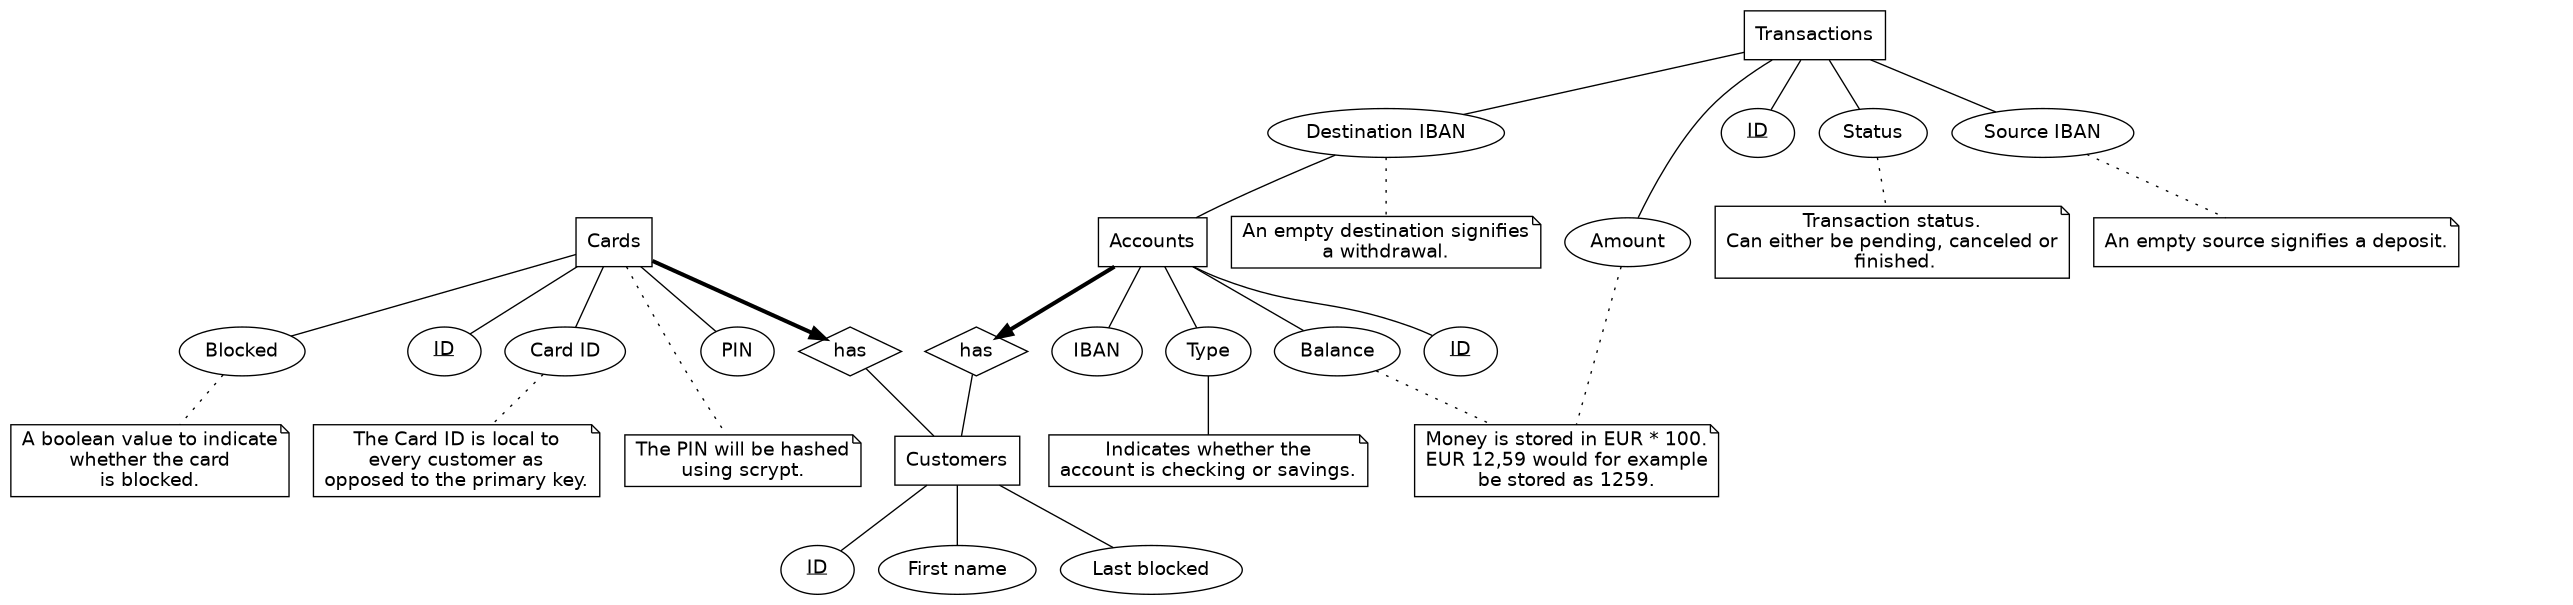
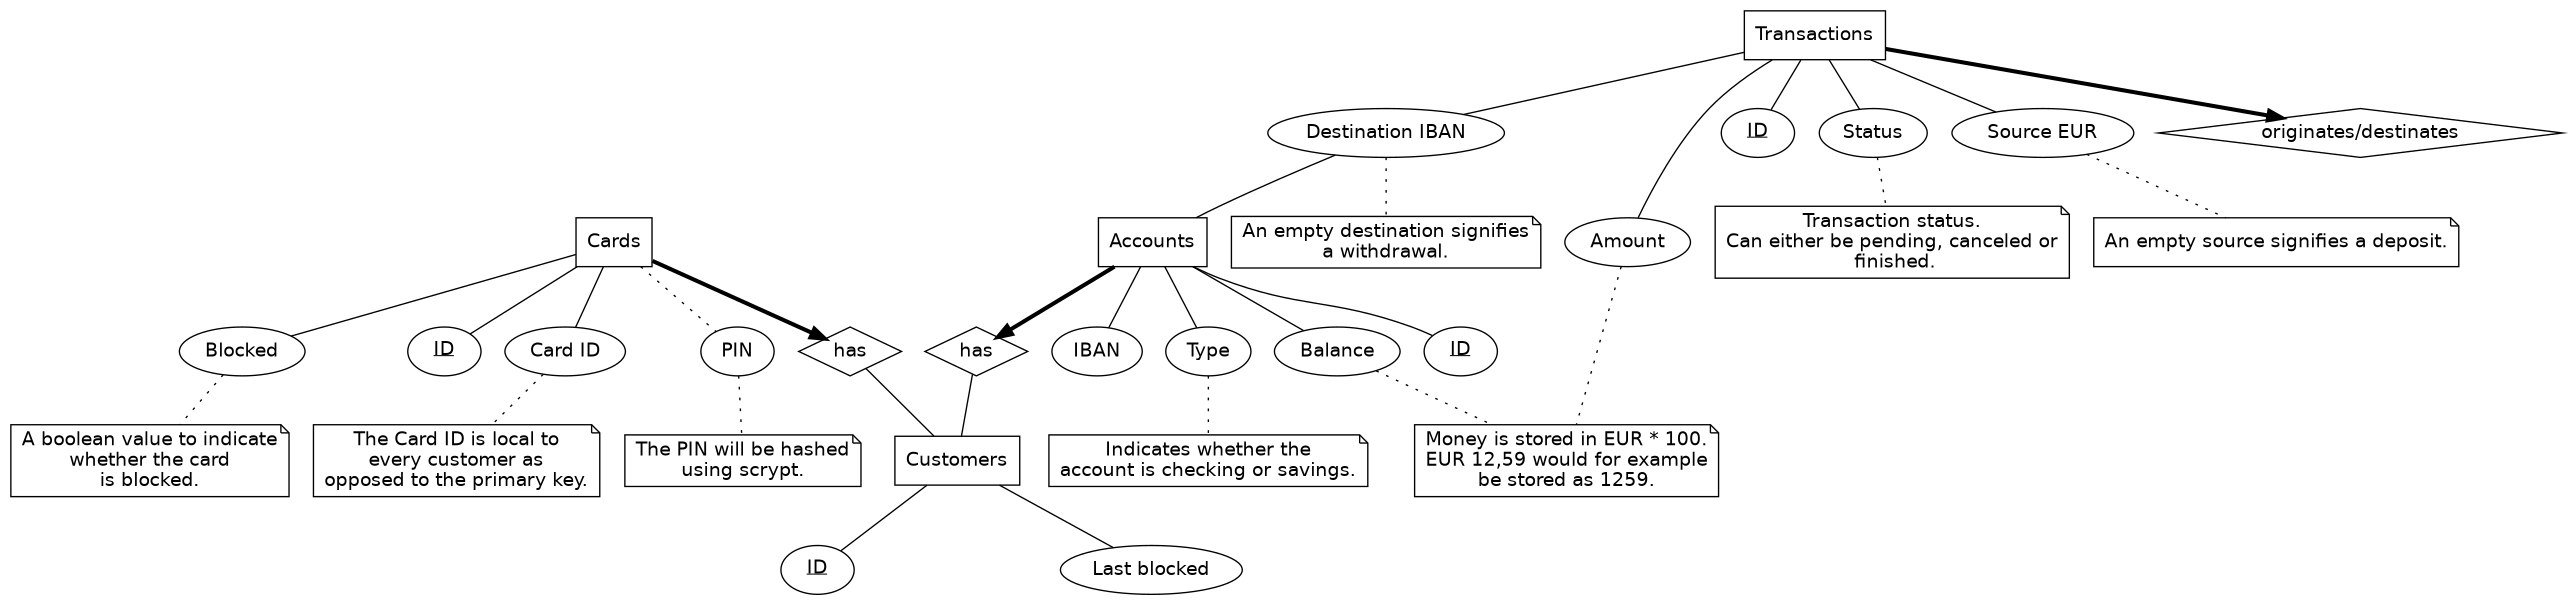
node "Source IBAN": label "Source IBAN" -> "Source EUR"
node "originates/destinates": added
edge "Cards" -- "PIN": style solid -> dotted
edge "Cards" -- "The PIN will be hashed using scrypt.": now "PIN" -- "The PIN will be hashed using scrypt."
edge "Type" -- "Indicates whether the account is checking or savings.": style solid -> dotted
node "First name": removed
